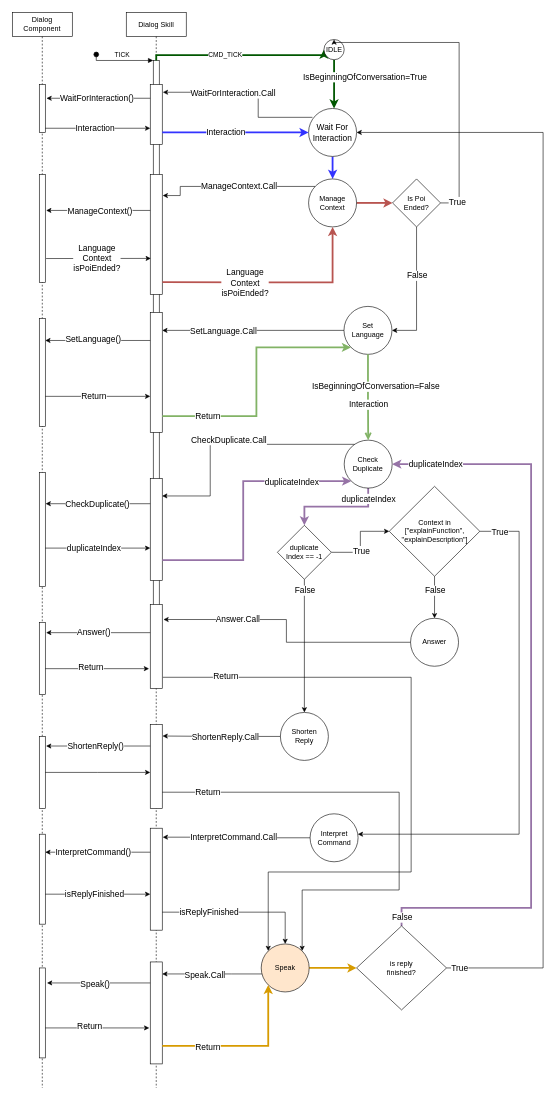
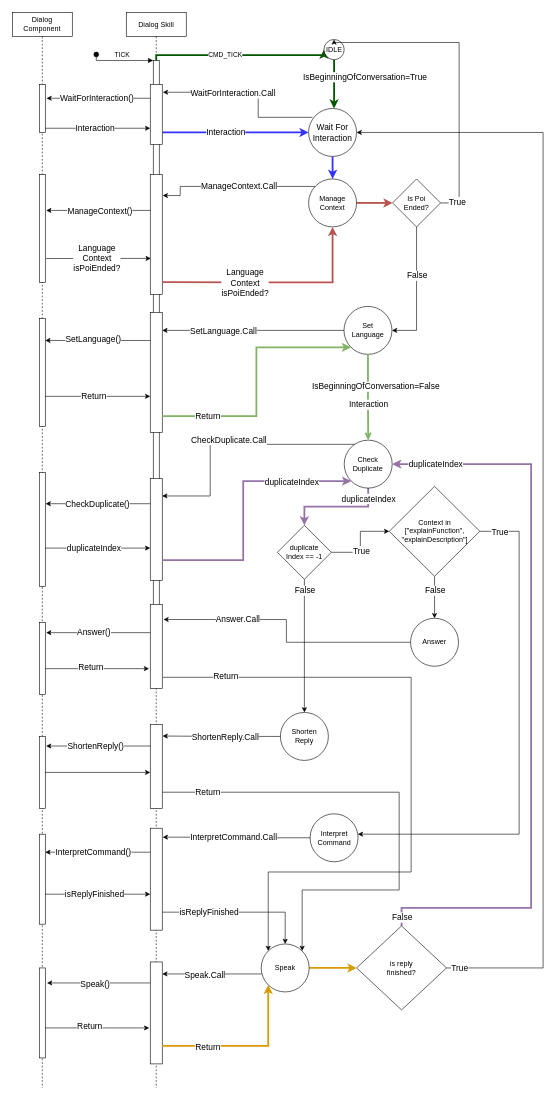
node "Speak": fillcolor #ffe6cc -> #ffffff
